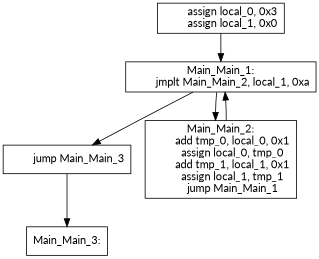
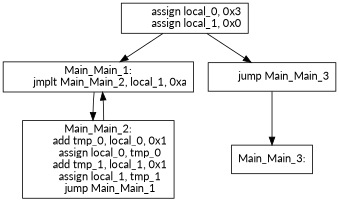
edge "Main_Main_1: jmplt Main_Main_2, local_1, 0xa" -> "jump Main_Main_3": now "assign local_0, 0x3 assign local_1, 0x0" -> "jump Main_Main_3"
